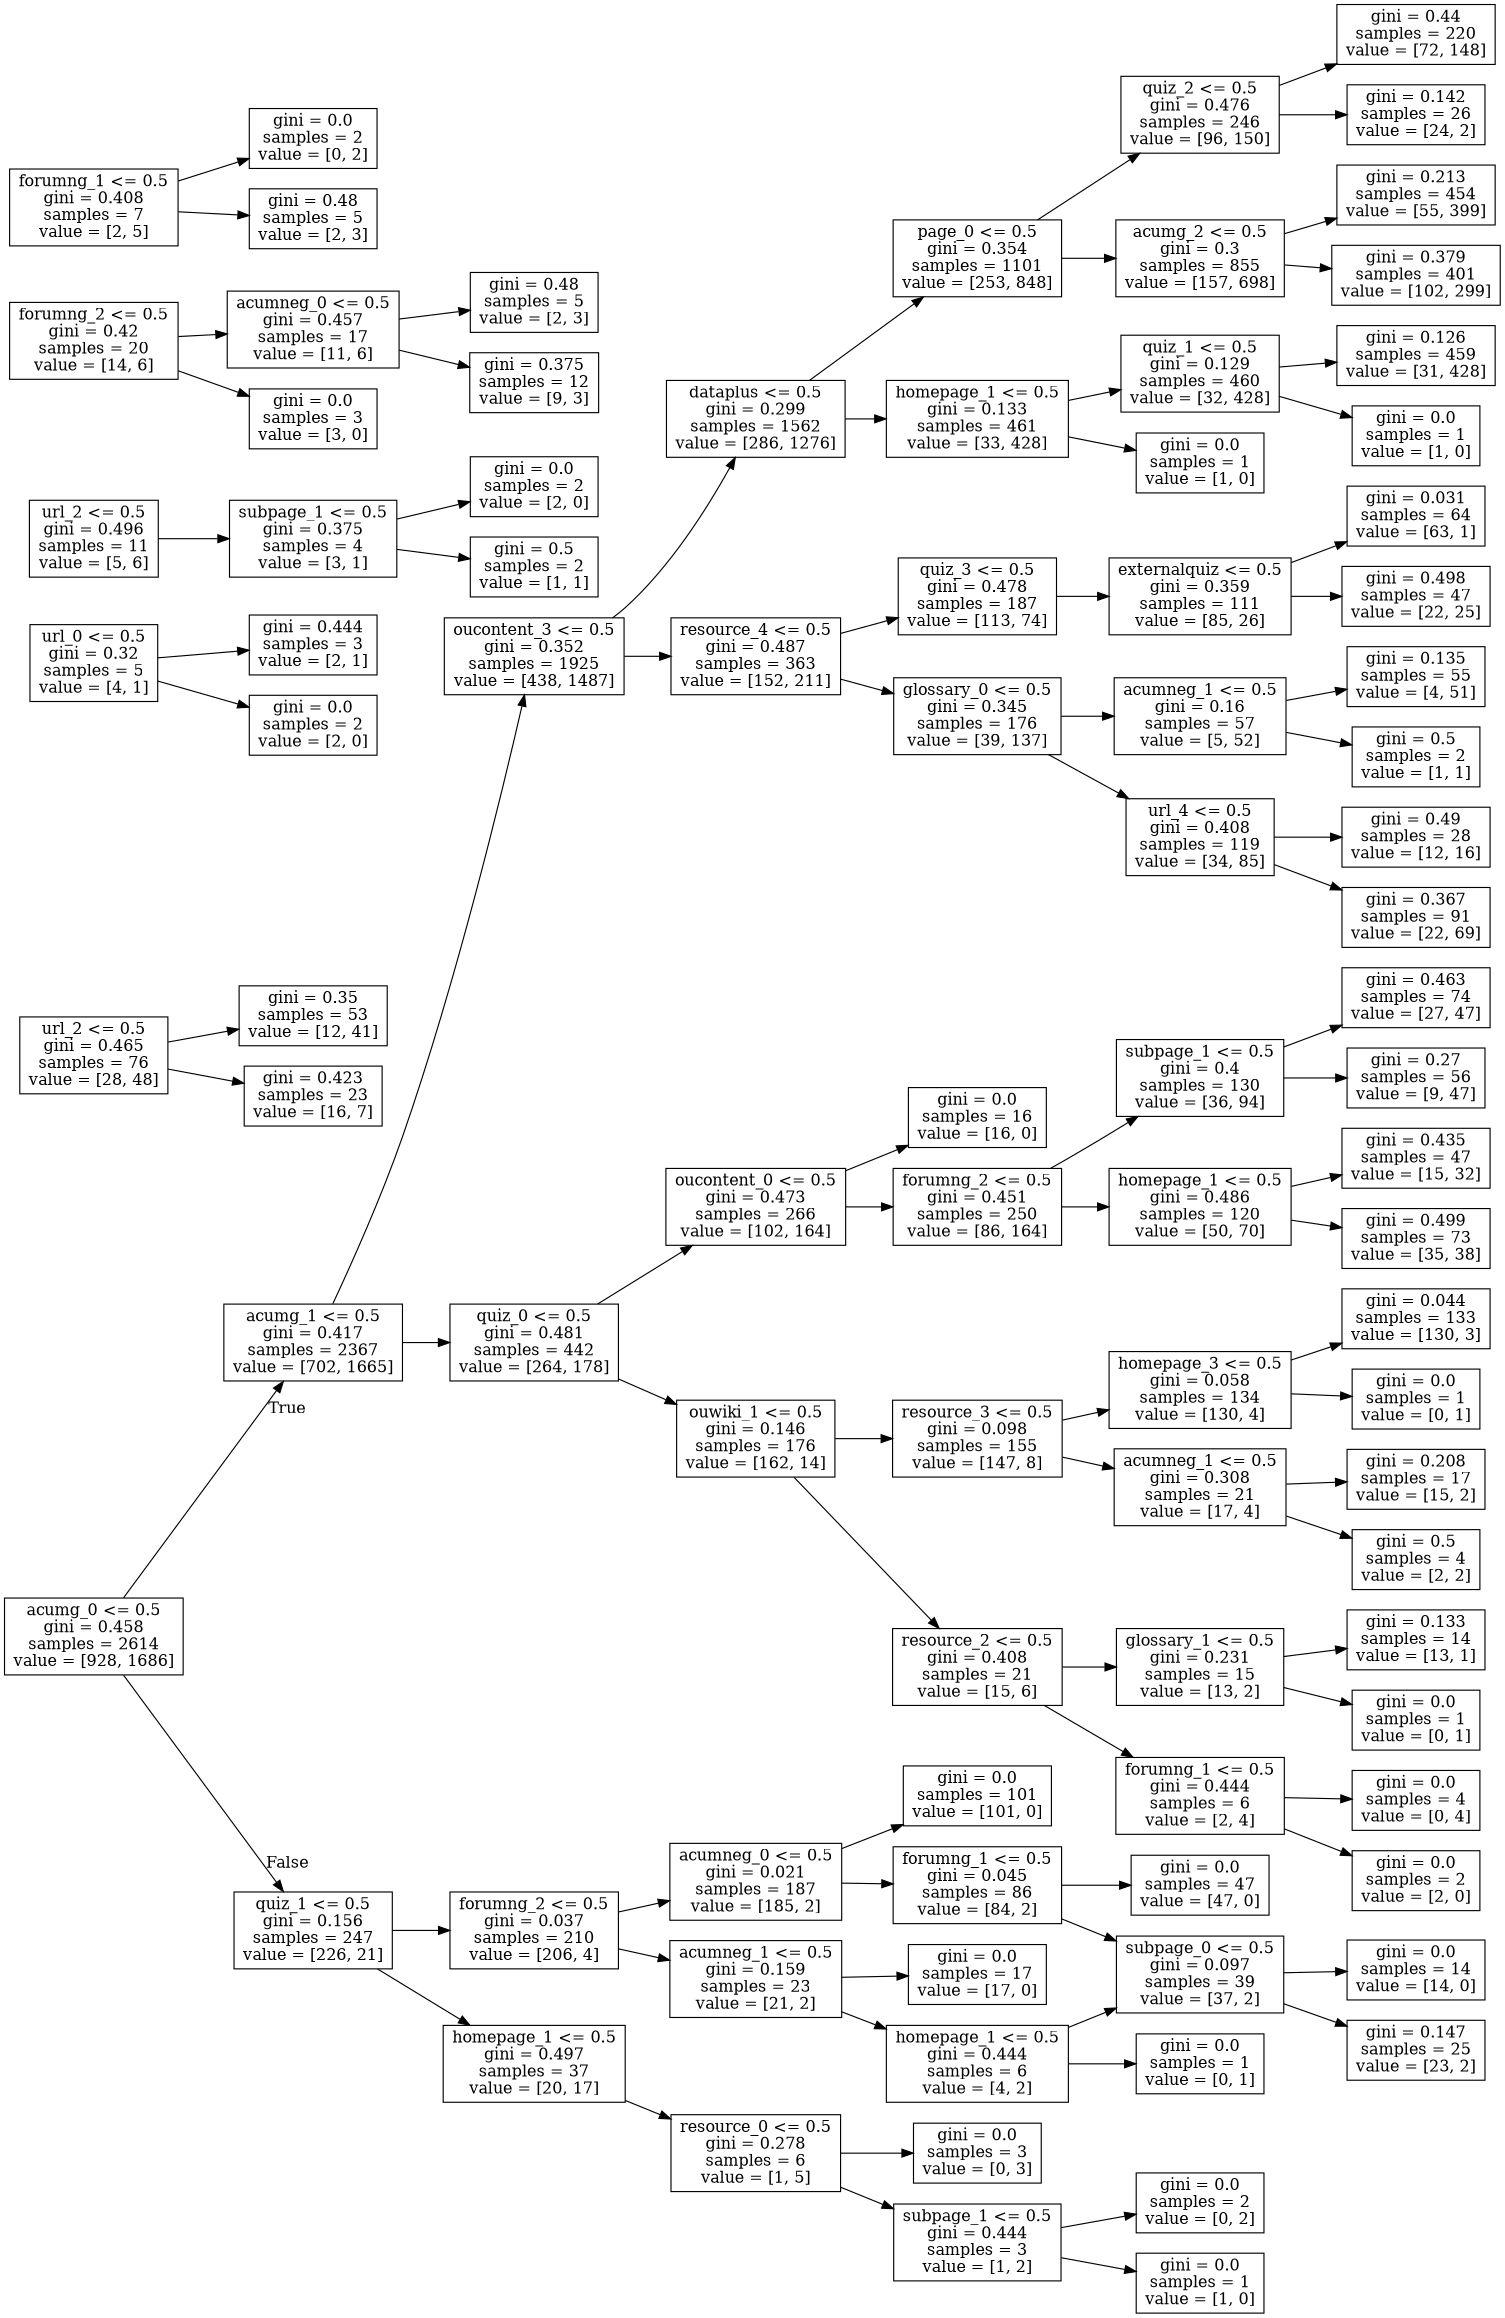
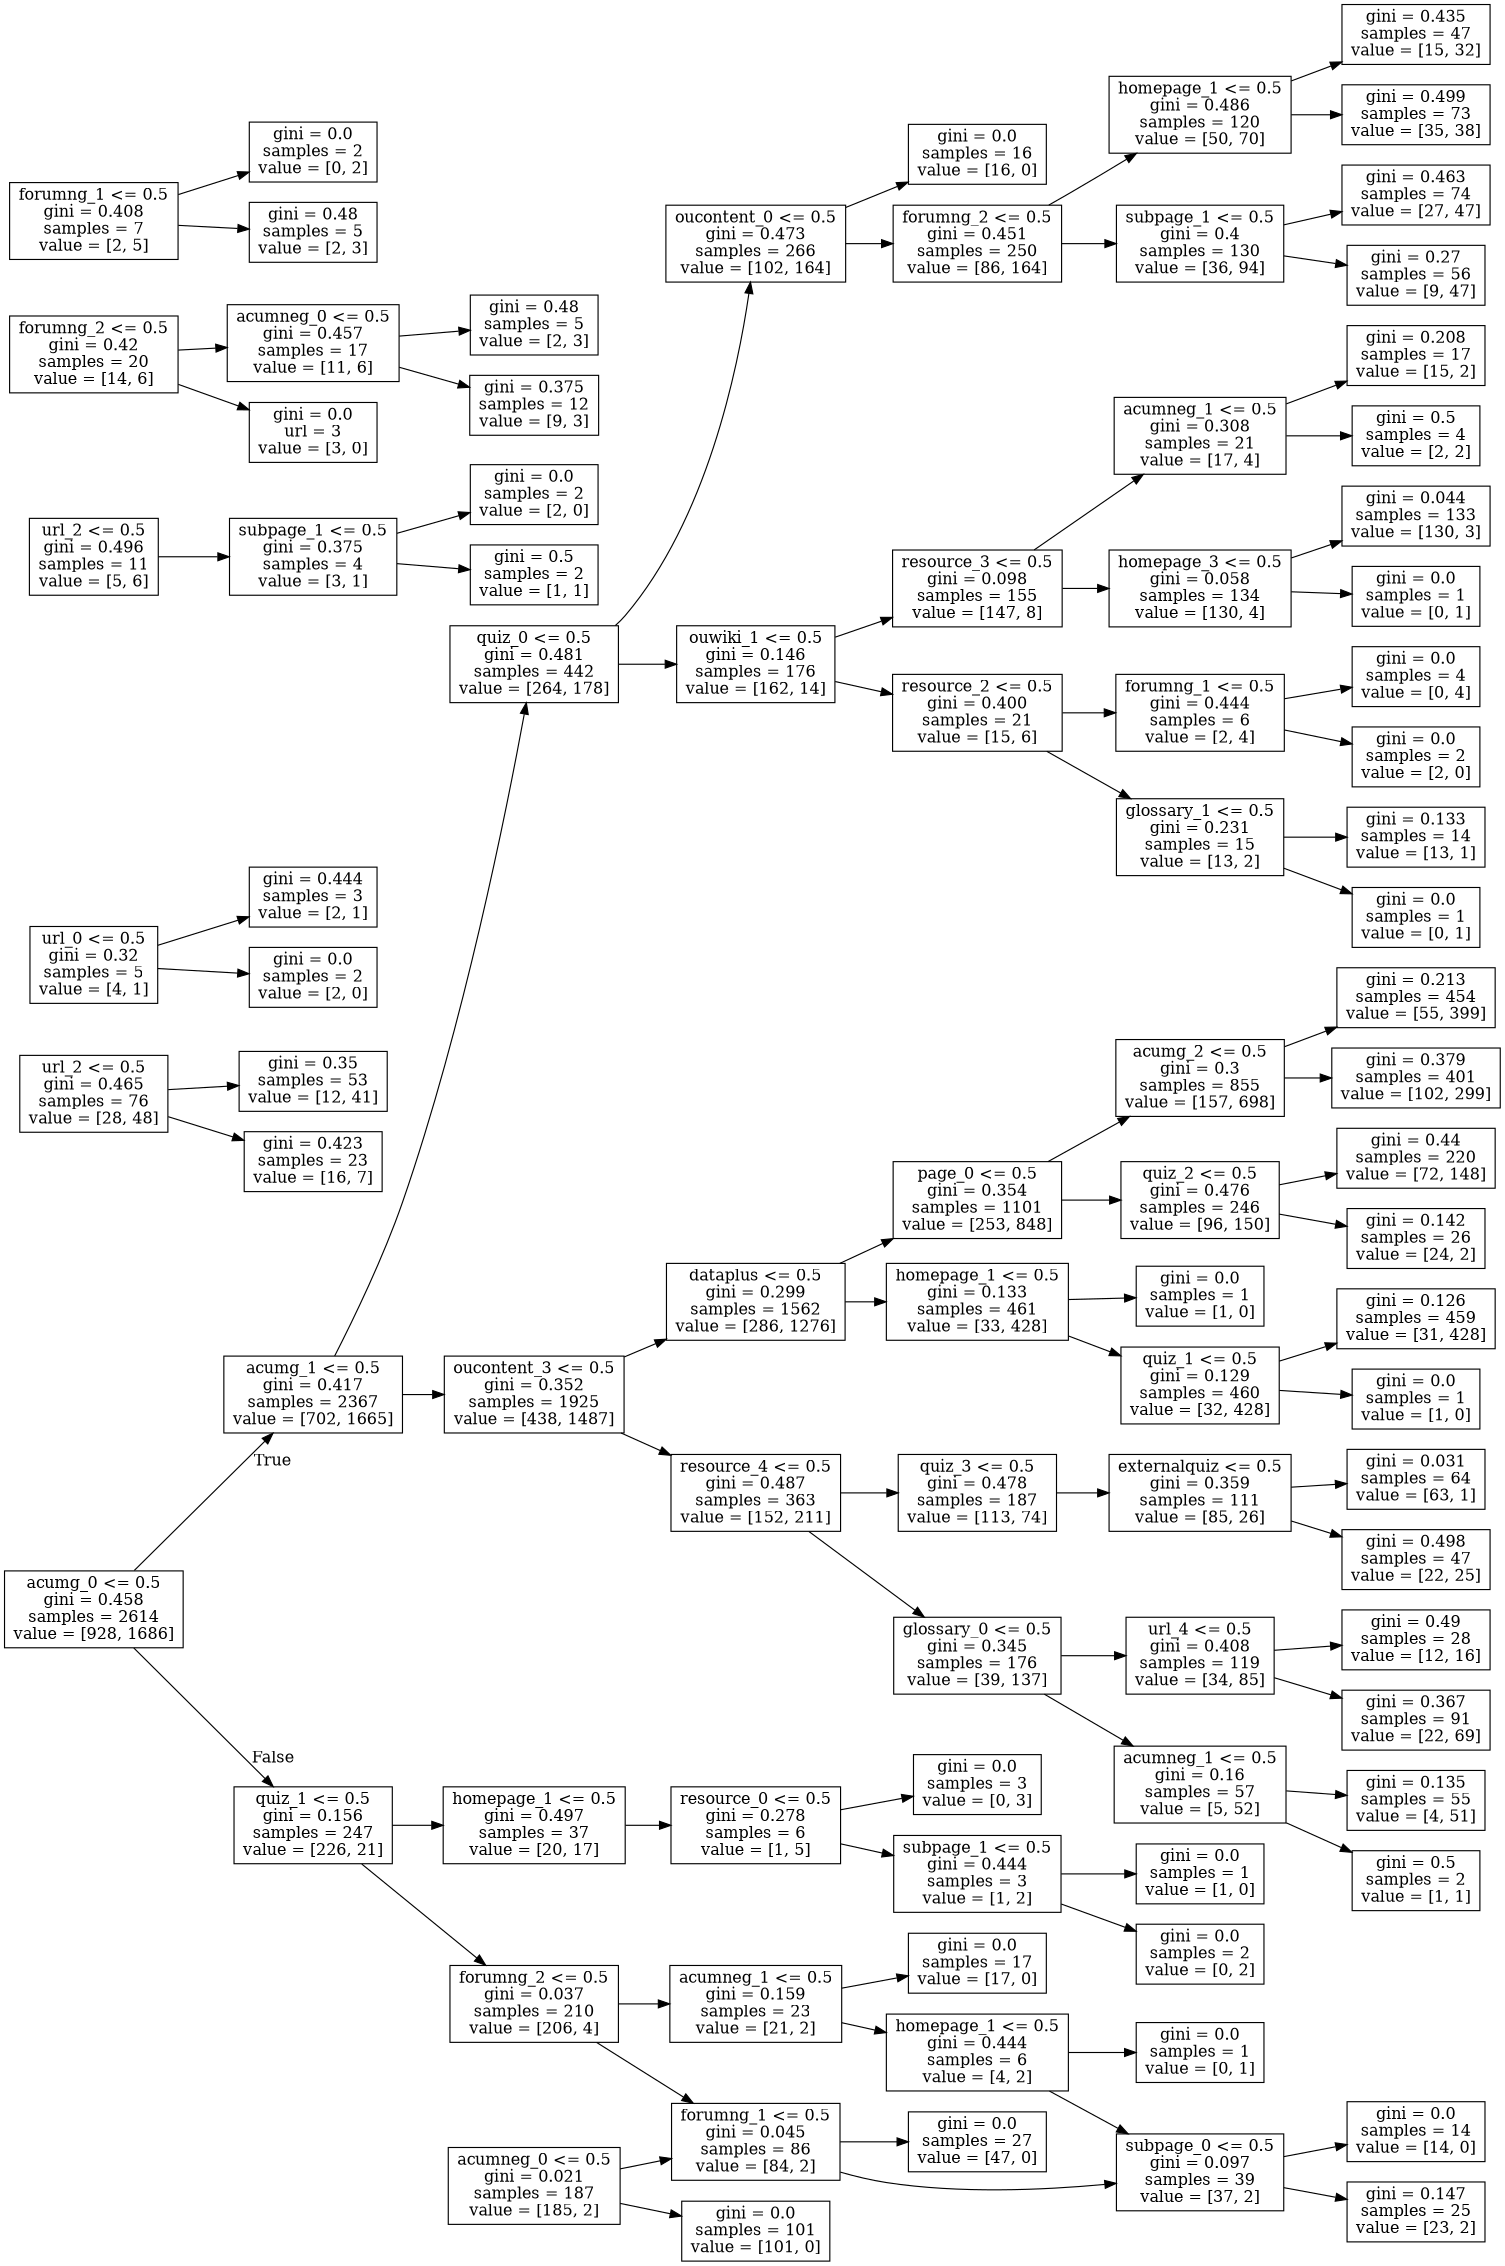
node "gini = 0.0 samples = 3 value = [3, 0]": label "gini = 0.0 samples = 3 value = [3, 0]" -> "gini = 0.0 url = 3 value = [3, 0]"
node "resource_2 <= 0.5 gini = 0.408 samples = 21 value = [15, 6]": label "resource_2 <= 0.5 gini = 0.408 samples = 21 value = [15, 6]" -> "resource_2 <= 0.5 gini = 0.400 samples = 21 value = [15, 6]"
node "gini = 0.0 samples = 47 value = [47, 0]": label "gini = 0.0 samples = 47 value = [47, 0]" -> "gini = 0.0 samples = 27 value = [47, 0]"
edge "forumng_2 <= 0.5 gini = 0.037 samples = 210 value = [206, 4]" -> "acumneg_0 <= 0.5 gini = 0.021 samples = 187 value = [185, 2]": now "forumng_2 <= 0.5 gini = 0.037 samples = 210 value = [206, 4]" -> "forumng_1 <= 0.5 gini = 0.045 samples = 86 value = [84, 2]"
